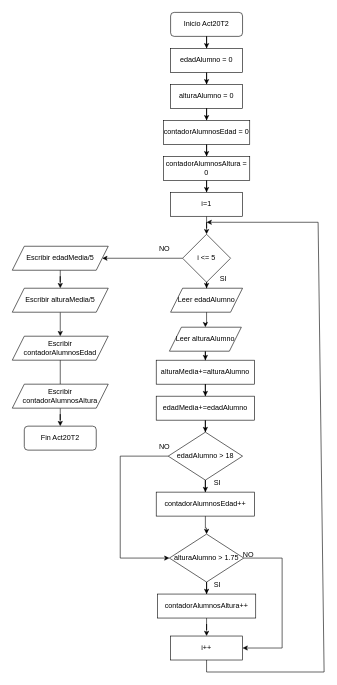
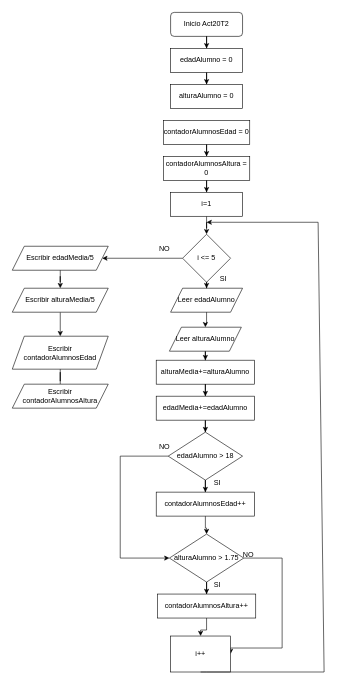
edge "alturaAlumno = 0" -> "contadorAlumnosEdad = 0": removed
node "Escribir contadorAlumnosEdad": size 96x24 -> 96x33
edge "Escribir contadorAlumnosAltura" -> "Fin Act20T2": removed
node "Fin Act20T2": removed
node "i++": size 72x24 -> 60x36
